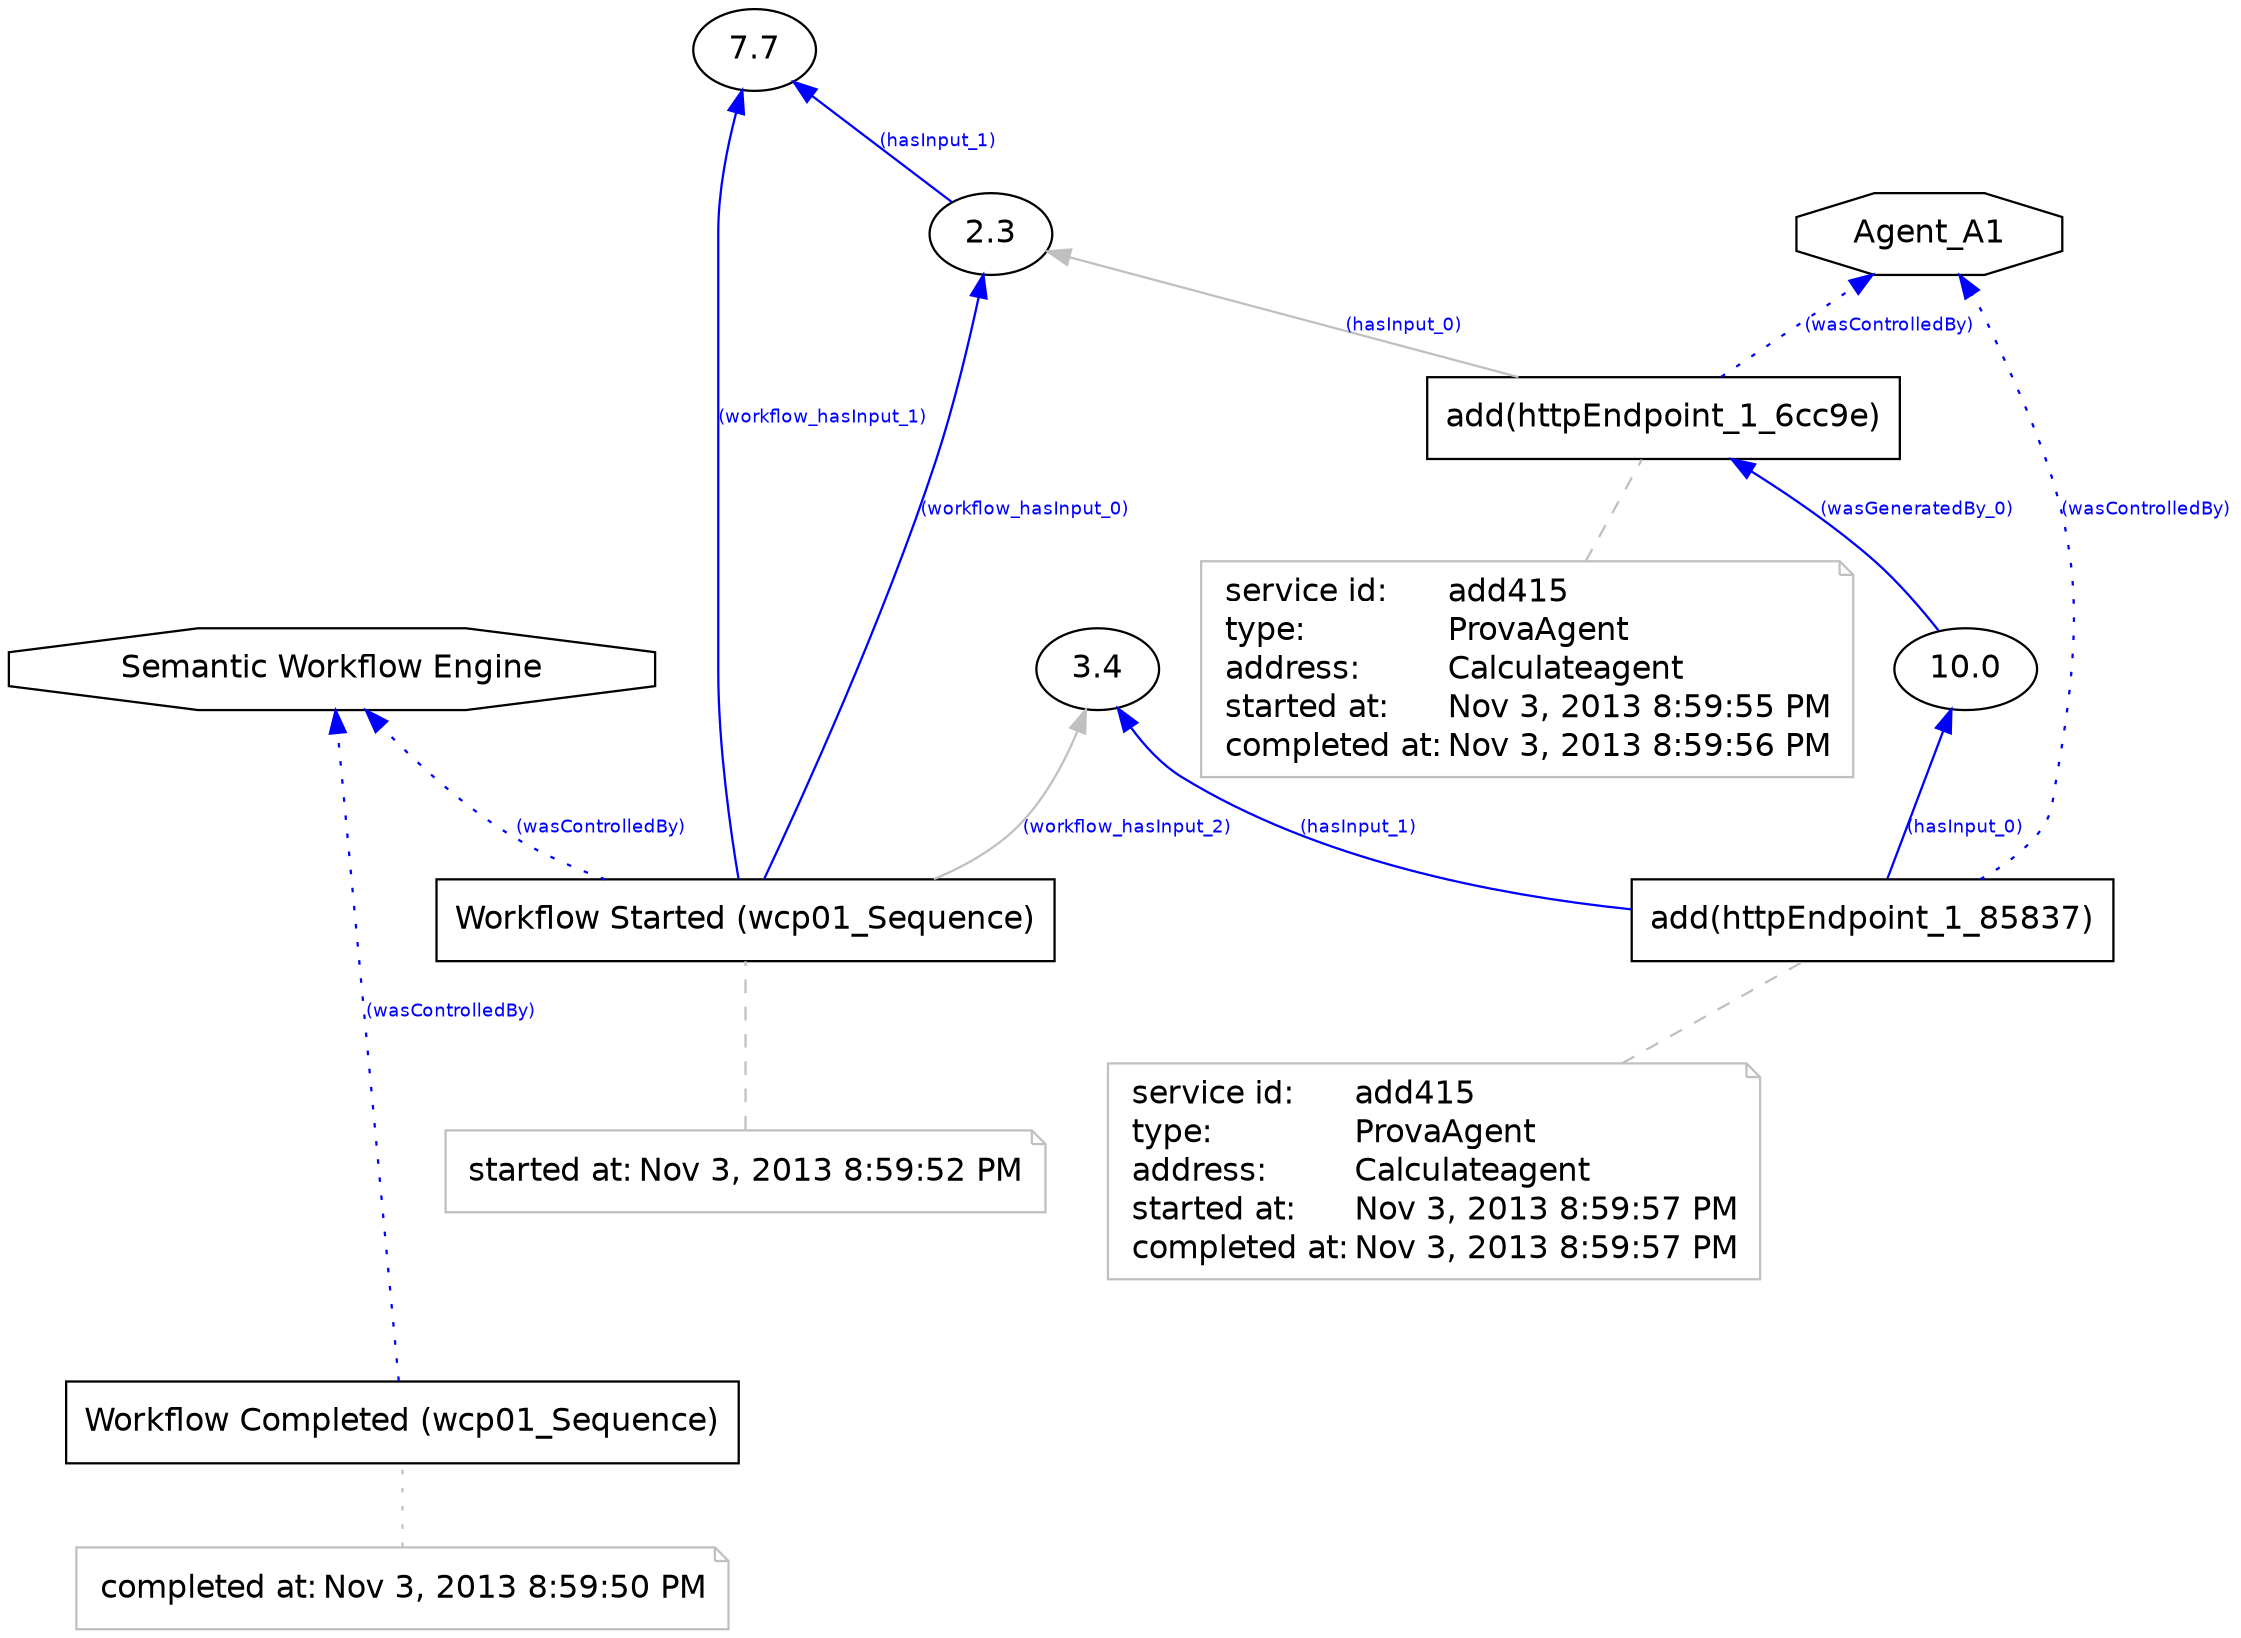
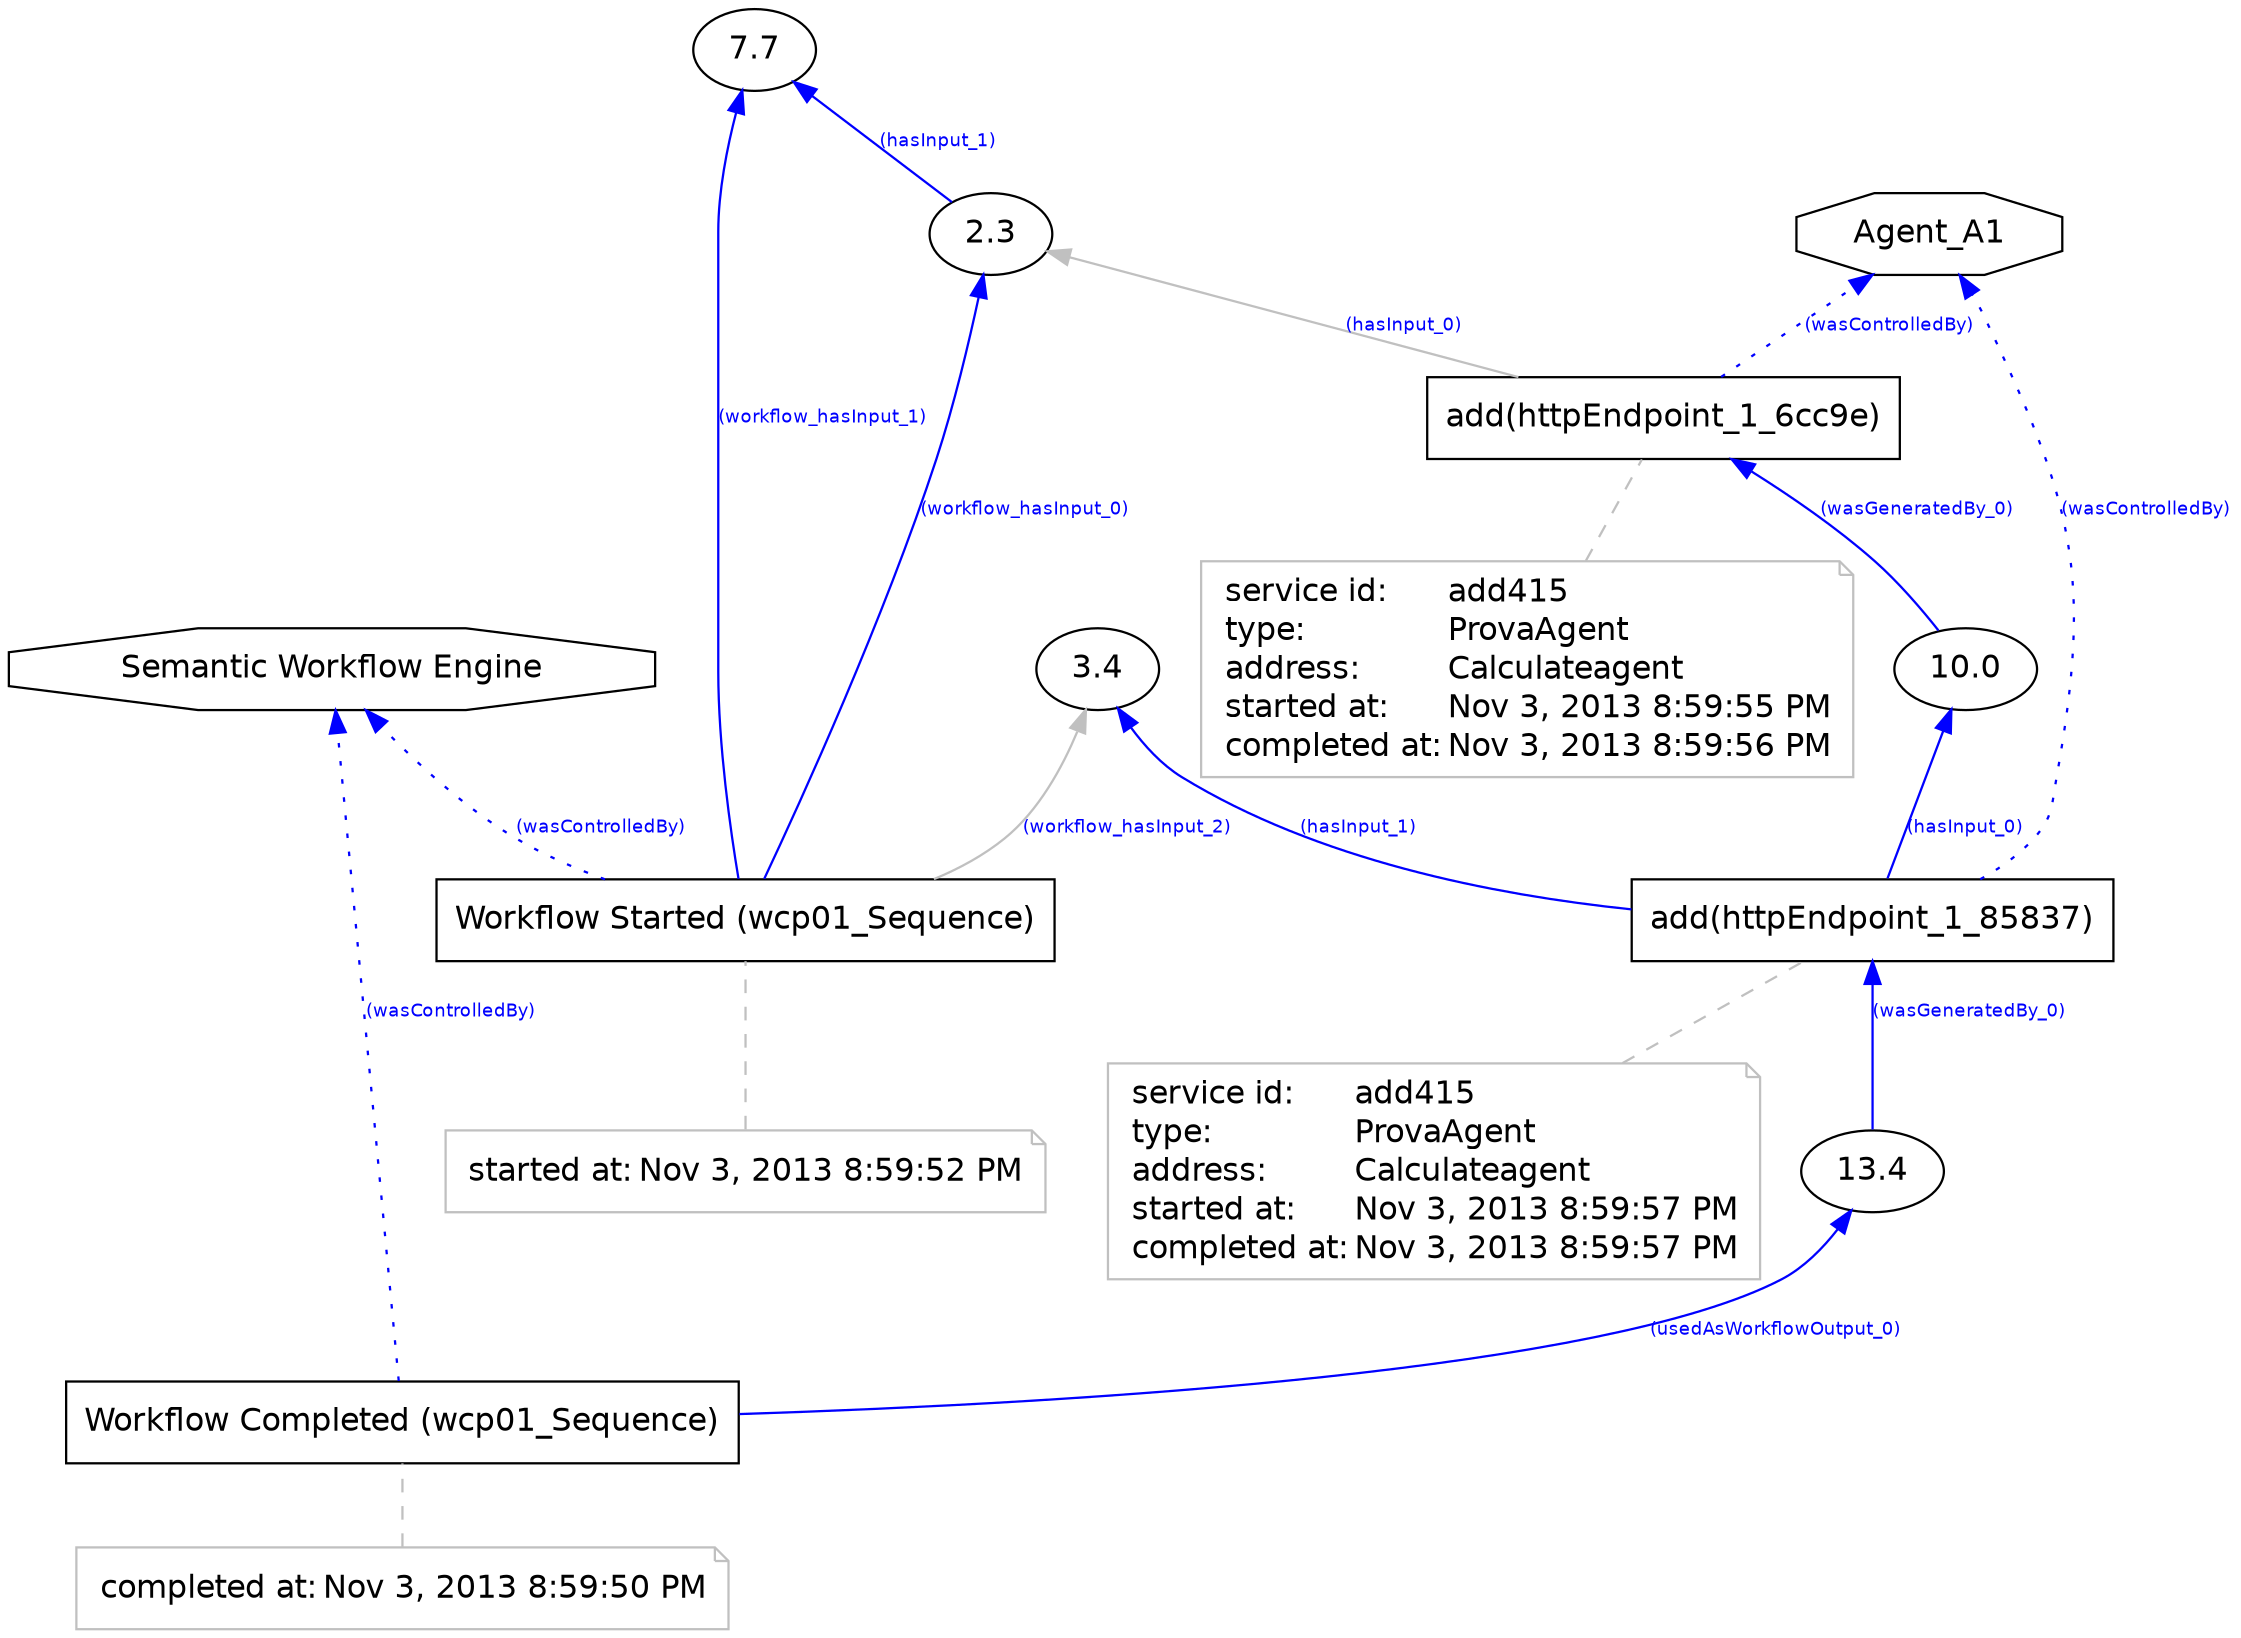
node "13.4": added
edge "Workflow Completed (wcp01_Sequence)" -- "completed at:": style dotted -> dashed
